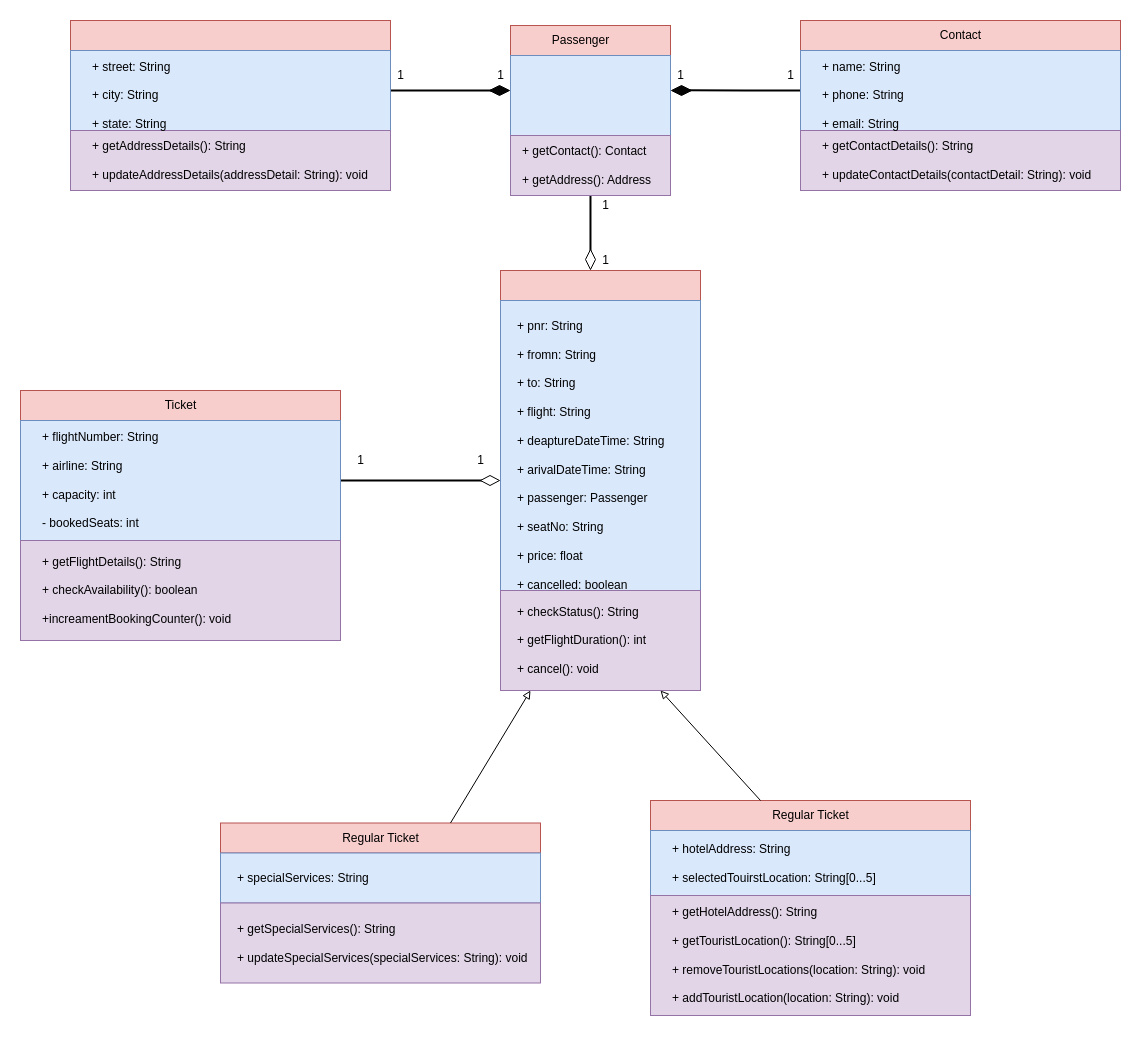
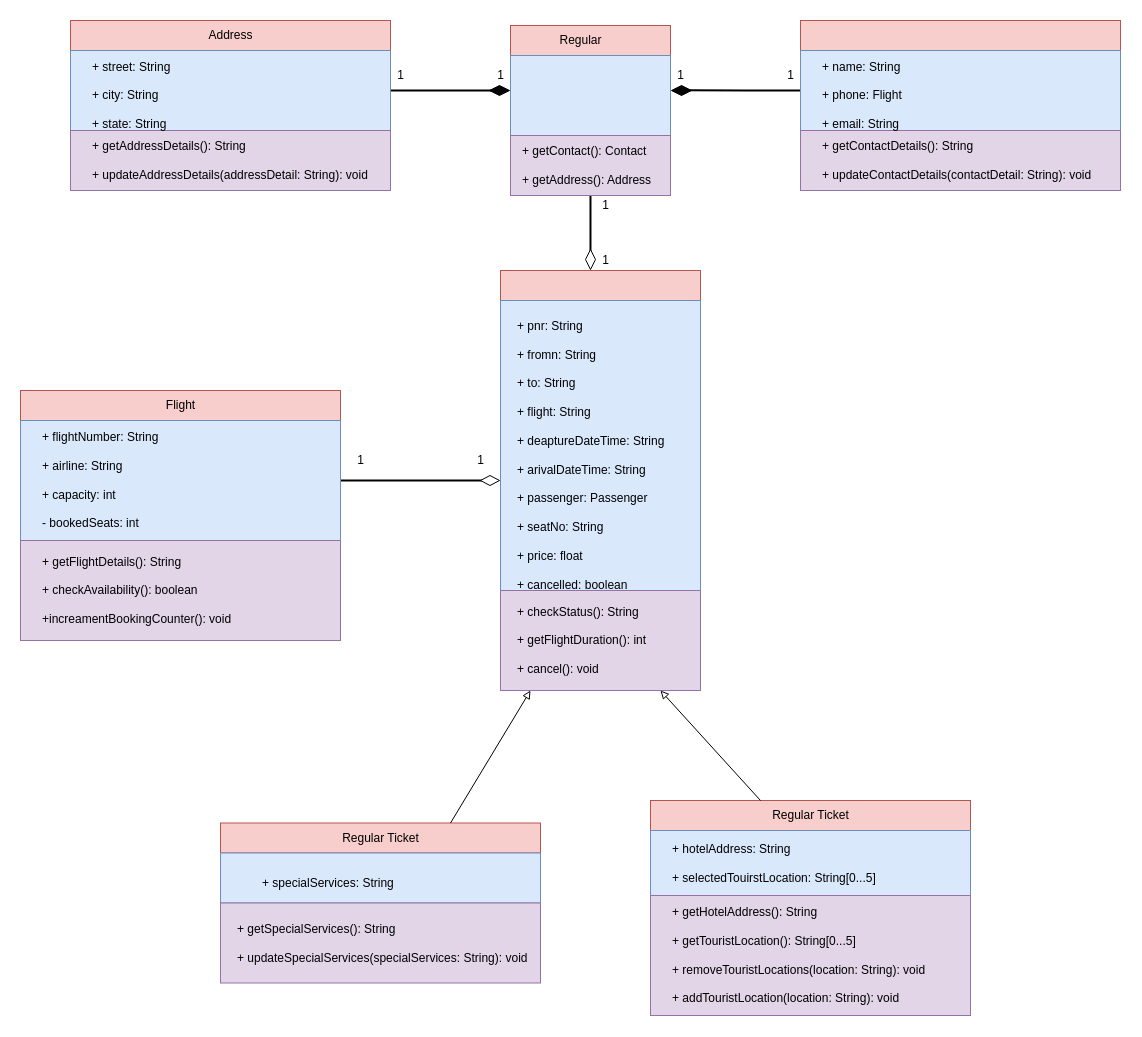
node "Address": added
node "Contact": removed
node "Passenger": label "Passenger" -> "Regular"
node "+ name: String + phone: String + email: String": label "+ name: String + phone: String + email: String" -> "+ name: String + phone: Flight + email: String"
node "Ticket": label "Ticket" -> "Flight"
node "+ specialServices: String": moved (311, 878) -> (336, 883)
